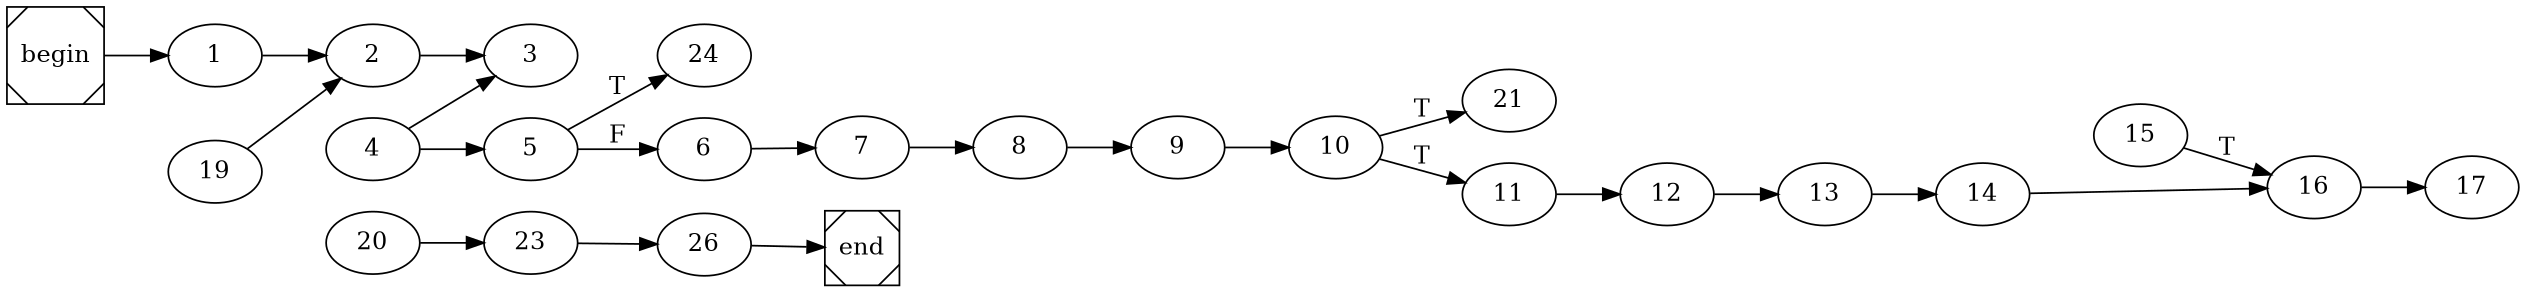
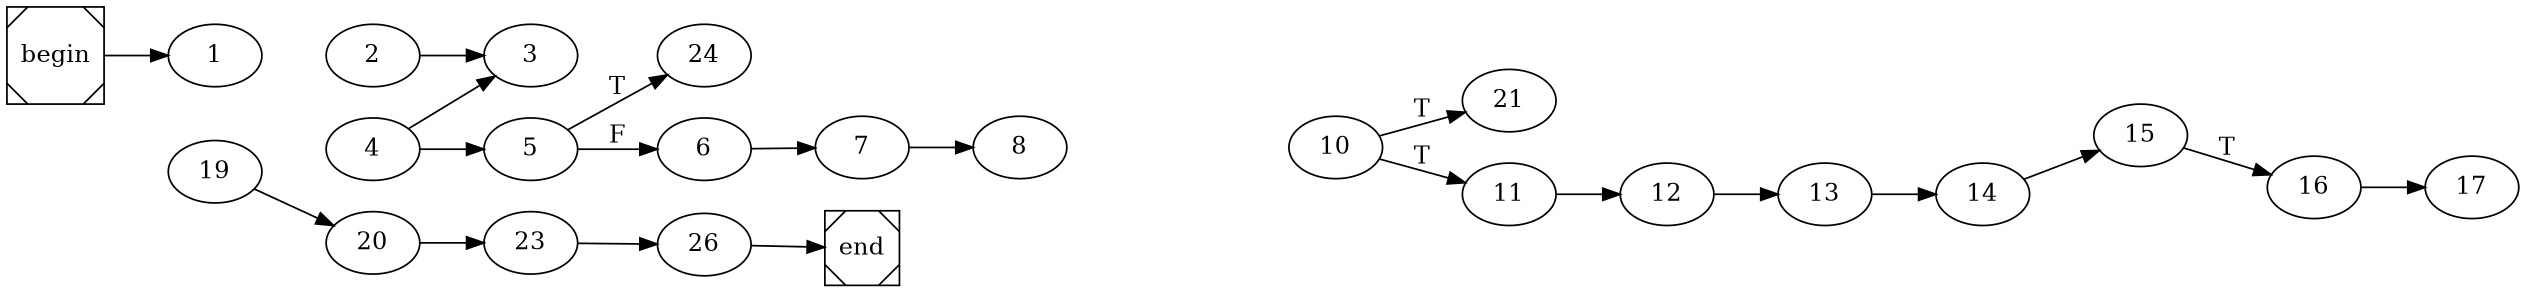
edge "1" -> "2": removed
edge "19" -> "2": now "19" -> "20"
node "9": removed
edge "14" -> "16": now "14" -> "15"
